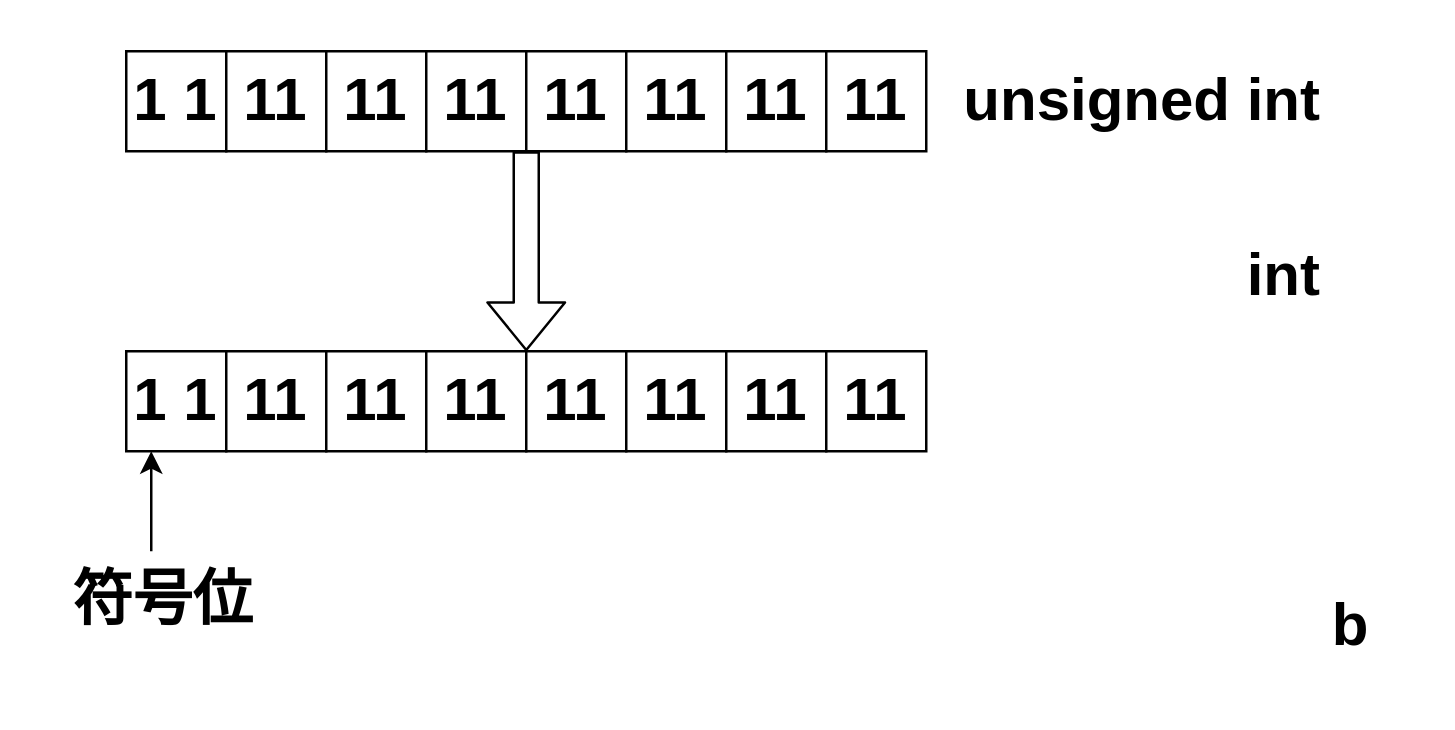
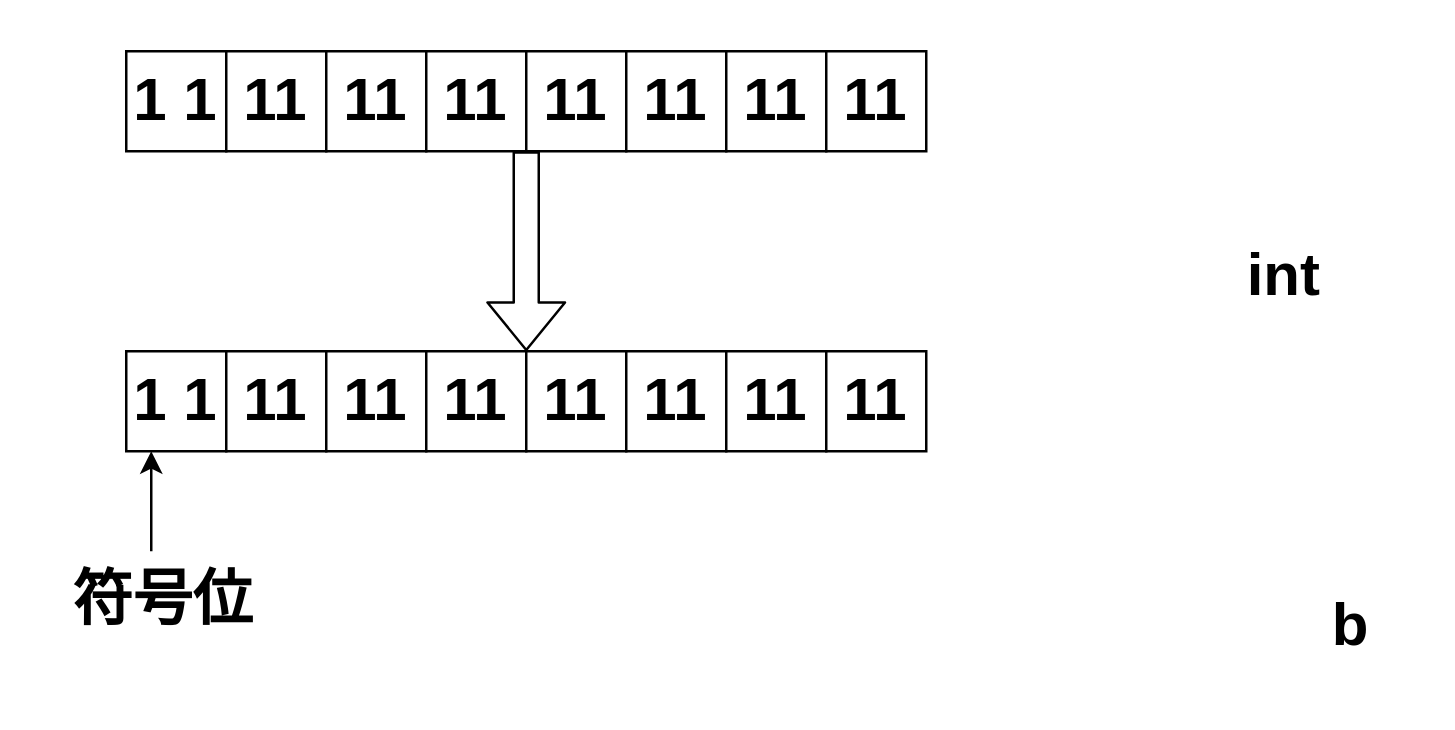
node "unsigned int": removed
